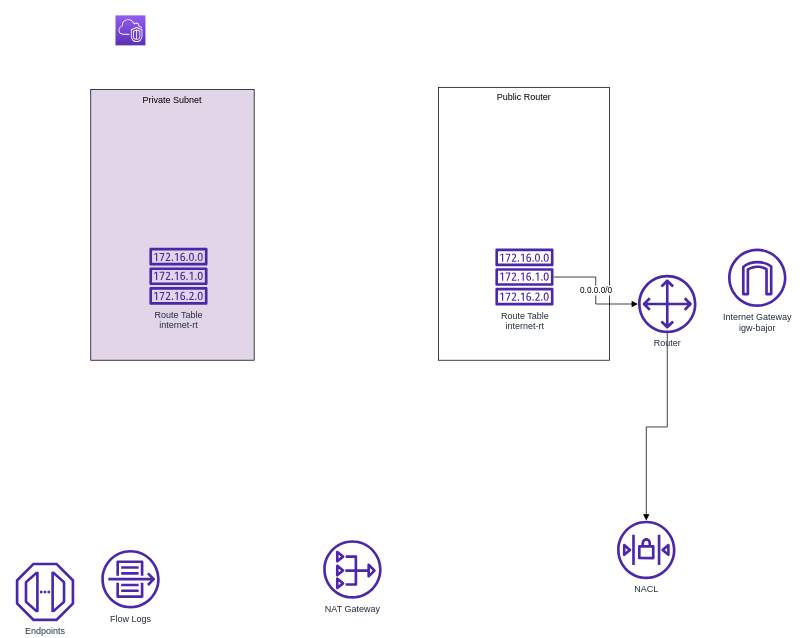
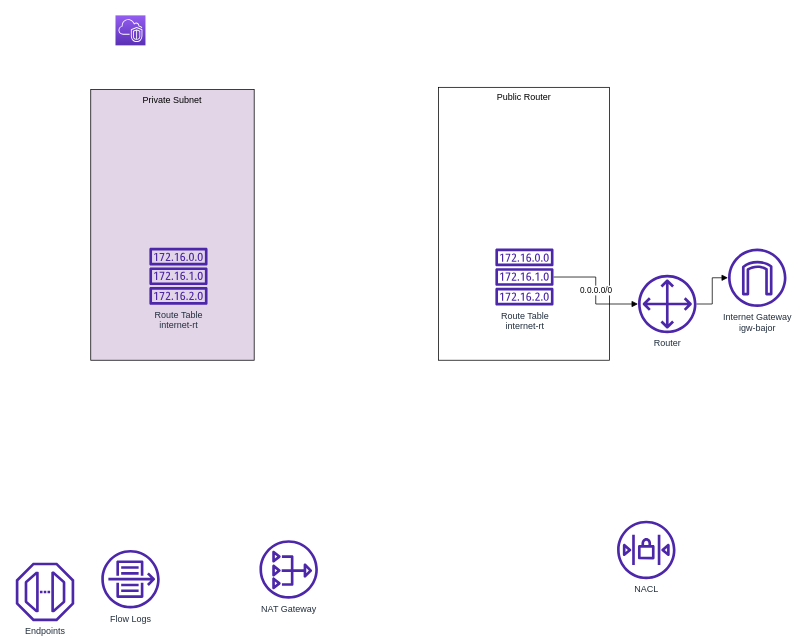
edge "Router" -> "NACL": now "Router" -> "Internet Gateway igw-bajor"
node "NAT Gateway": moved (352, 570) -> (288, 570)
